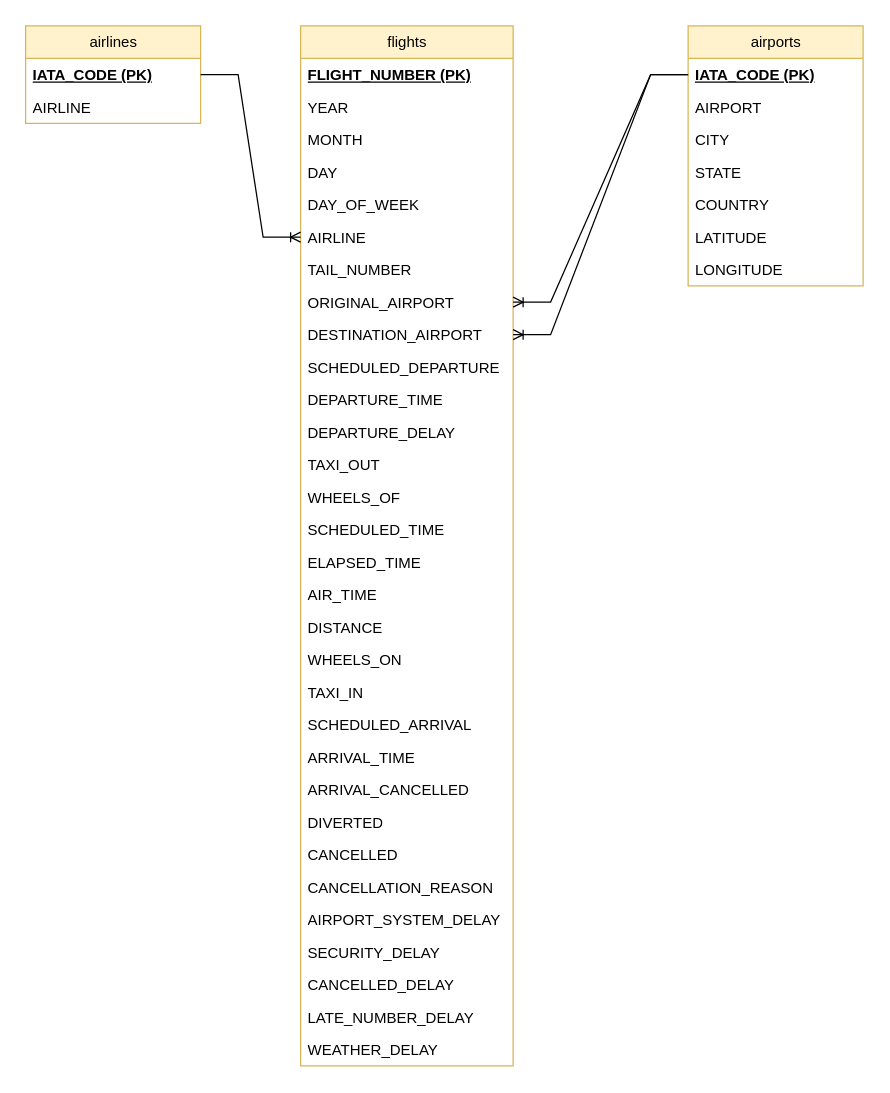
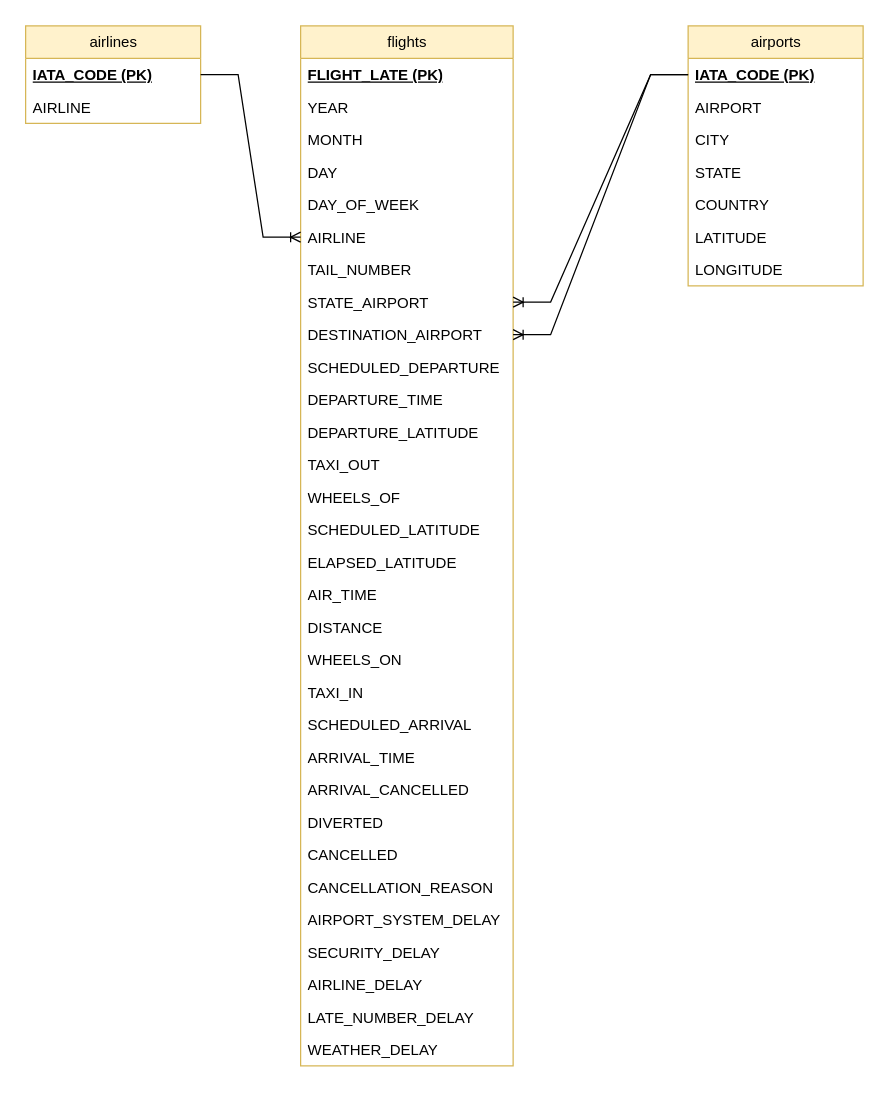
node "FLIGHT_NUMBER (PK)": label "FLIGHT_NUMBER (PK)" -> "FLIGHT_LATE (PK)"
node "ORIGINAL_AIRPORT": label "ORIGINAL_AIRPORT" -> "STATE_AIRPORT"
node "DEPARTURE_DELAY": label "DEPARTURE_DELAY" -> "DEPARTURE_LATITUDE"
node "SCHEDULED_TIME": label "SCHEDULED_TIME" -> "SCHEDULED_LATITUDE"
node "ELAPSED_TIME": label "ELAPSED_TIME" -> "ELAPSED_LATITUDE"
node "CANCELLED_DELAY": label "CANCELLED_DELAY" -> "AIRLINE_DELAY"
